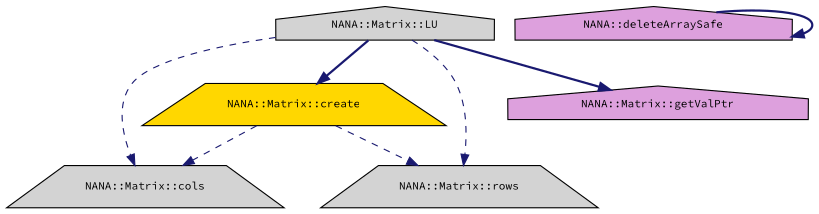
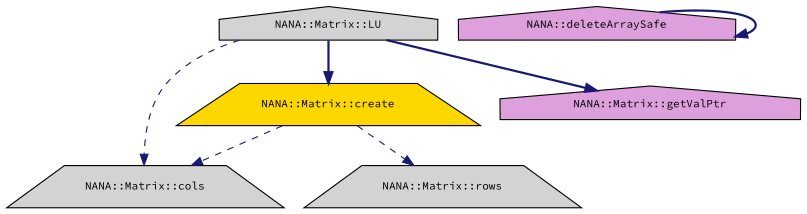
edge "NANA::Matrix::LU" -> "NANA::Matrix::rows": removed
